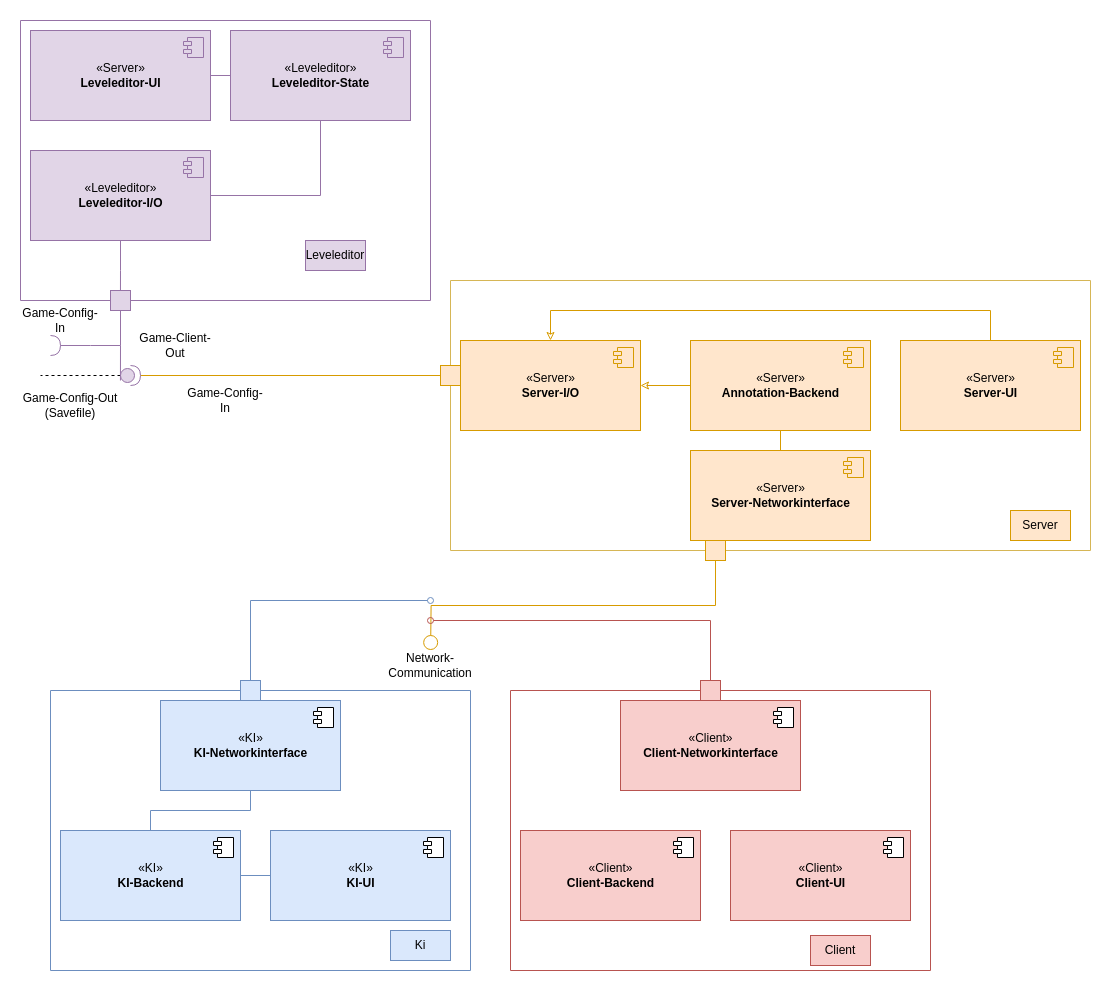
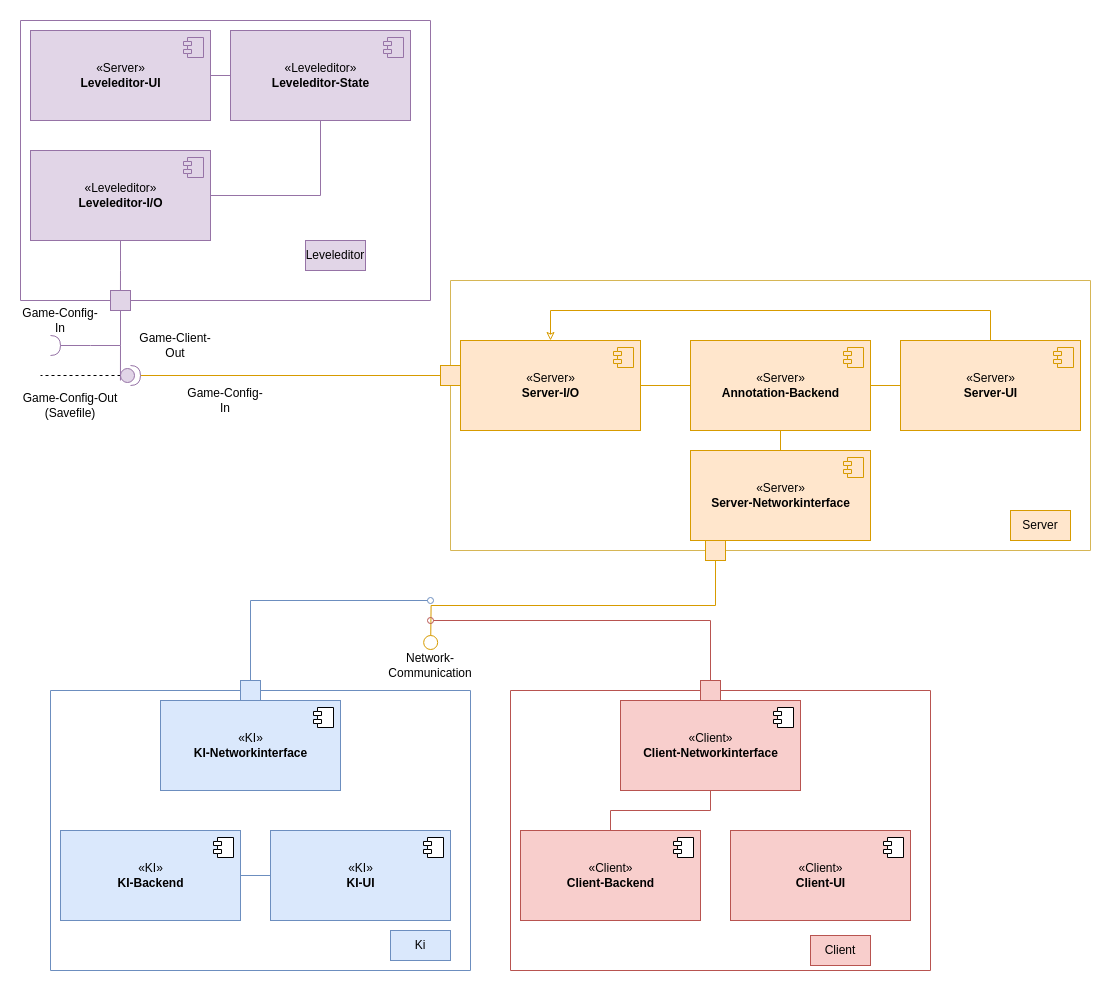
edge "«Server» Annotation-Backend" -> "«Server» Server-I/O": arrowhead classic -> none
edge "«Server» Annotation-Backend" -- "«Server» Server-UI": added
edge "«KI» KI-Networkinterface" -- "«KI» KI-Backend": removed
edge "«Client» Client-Networkinterface" -- "«Client» Client-Backend": added
